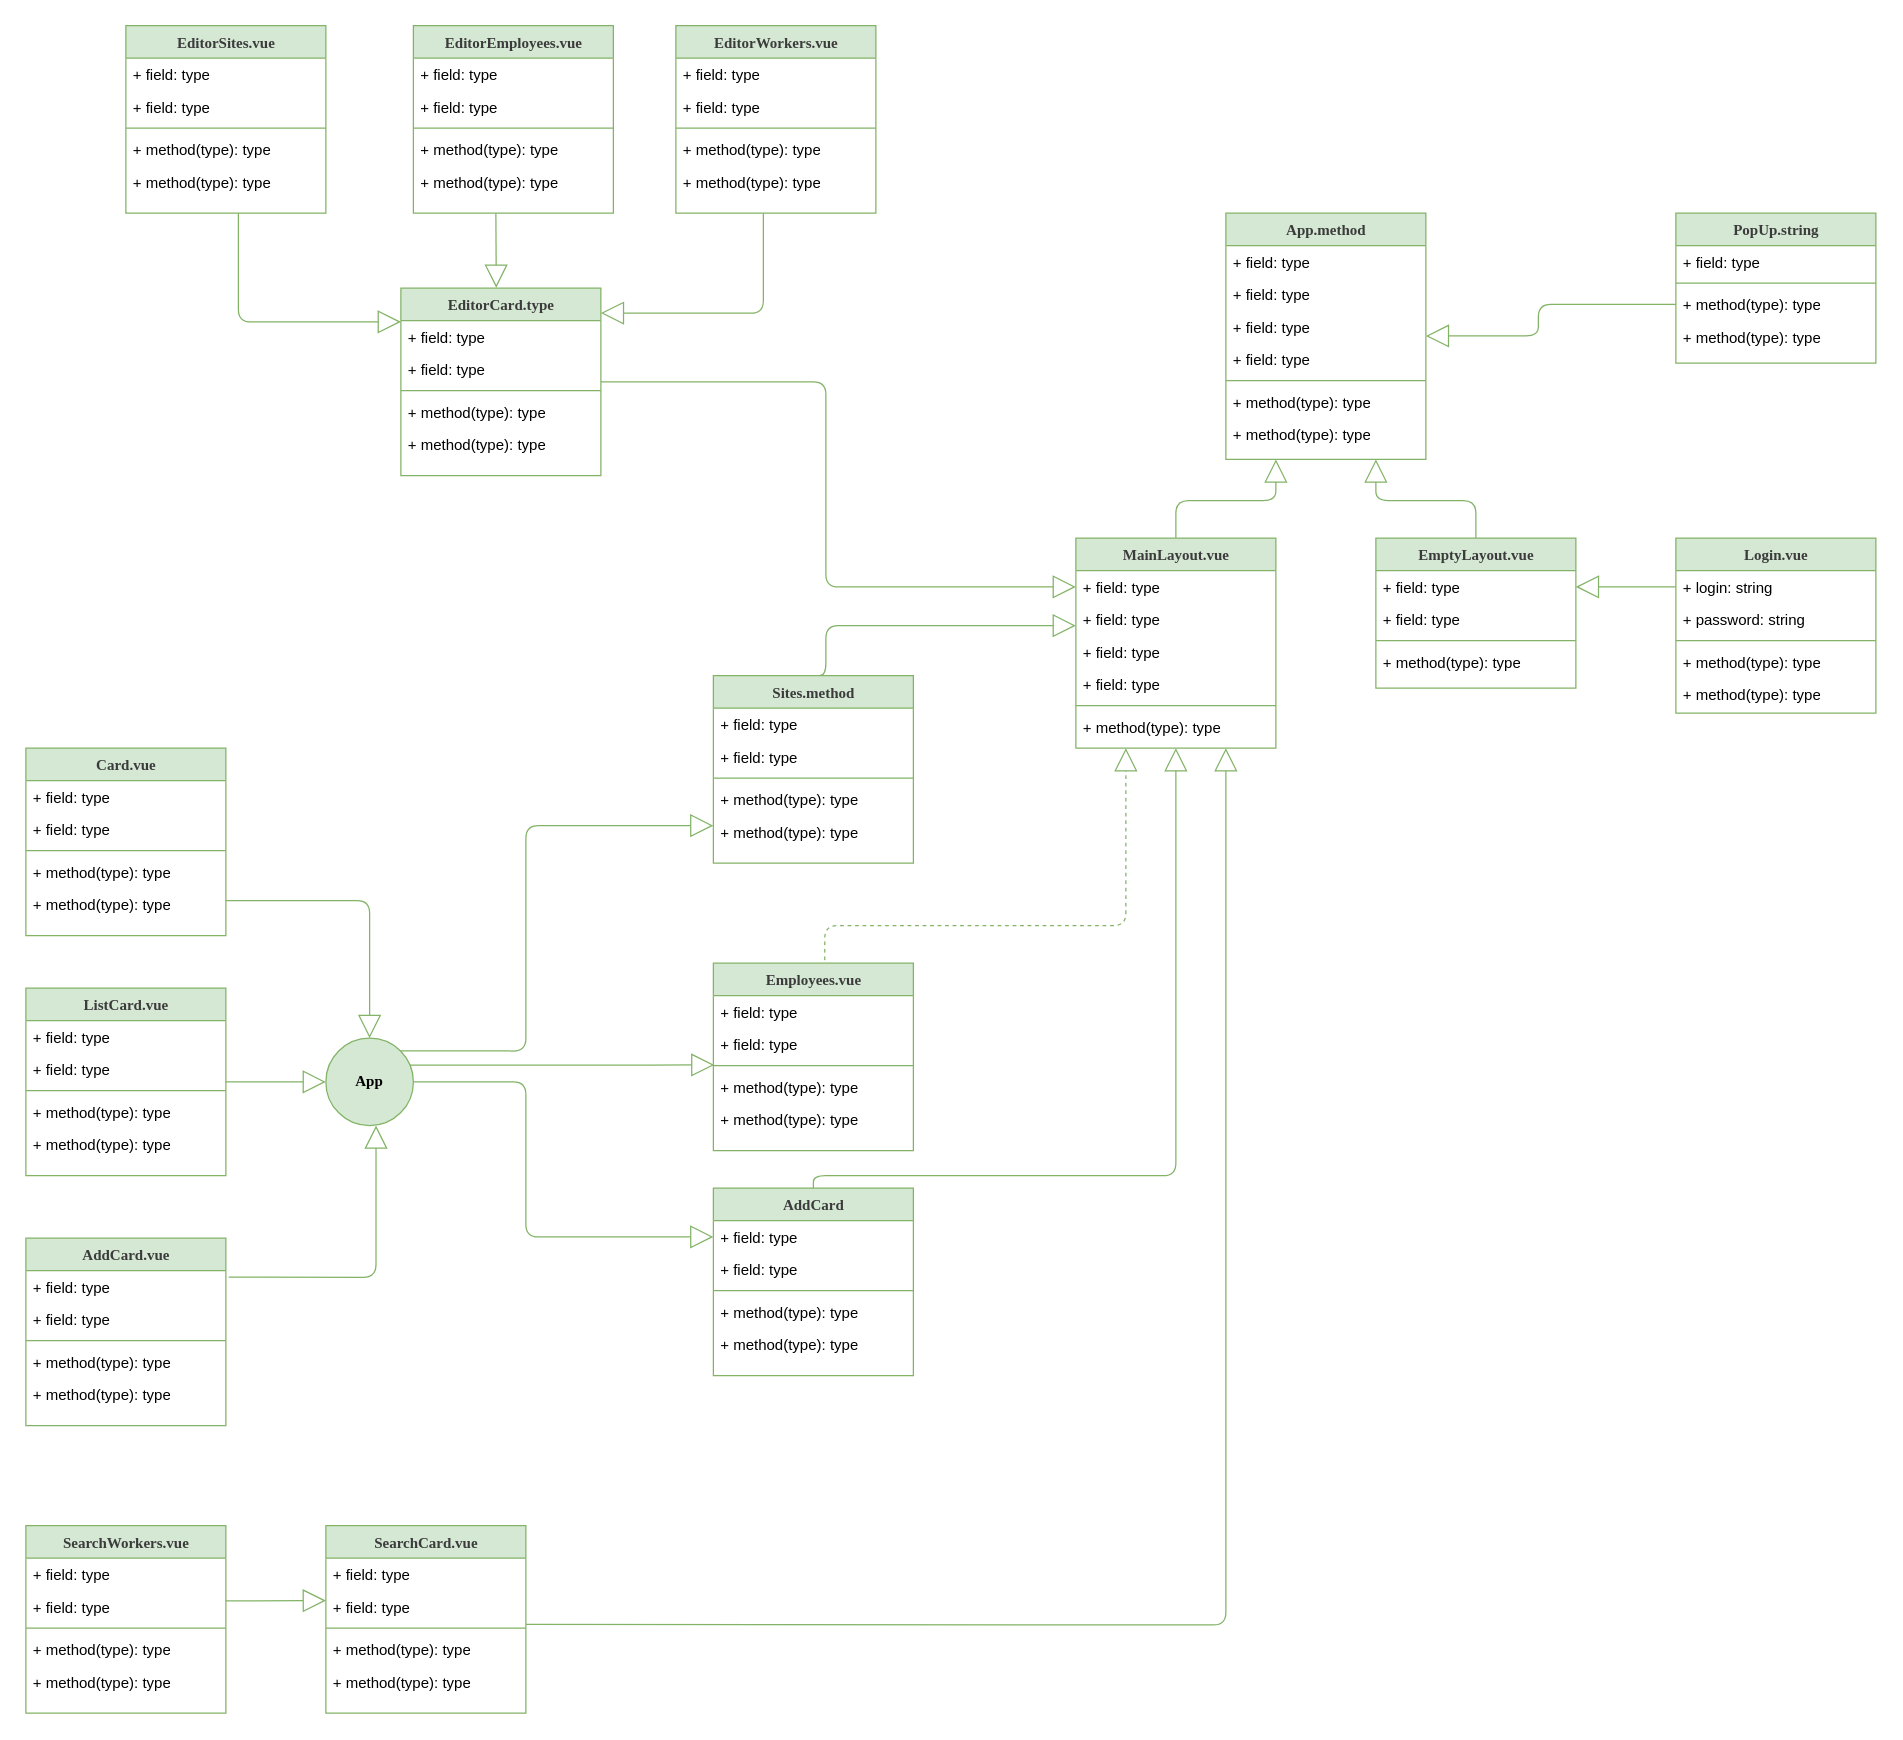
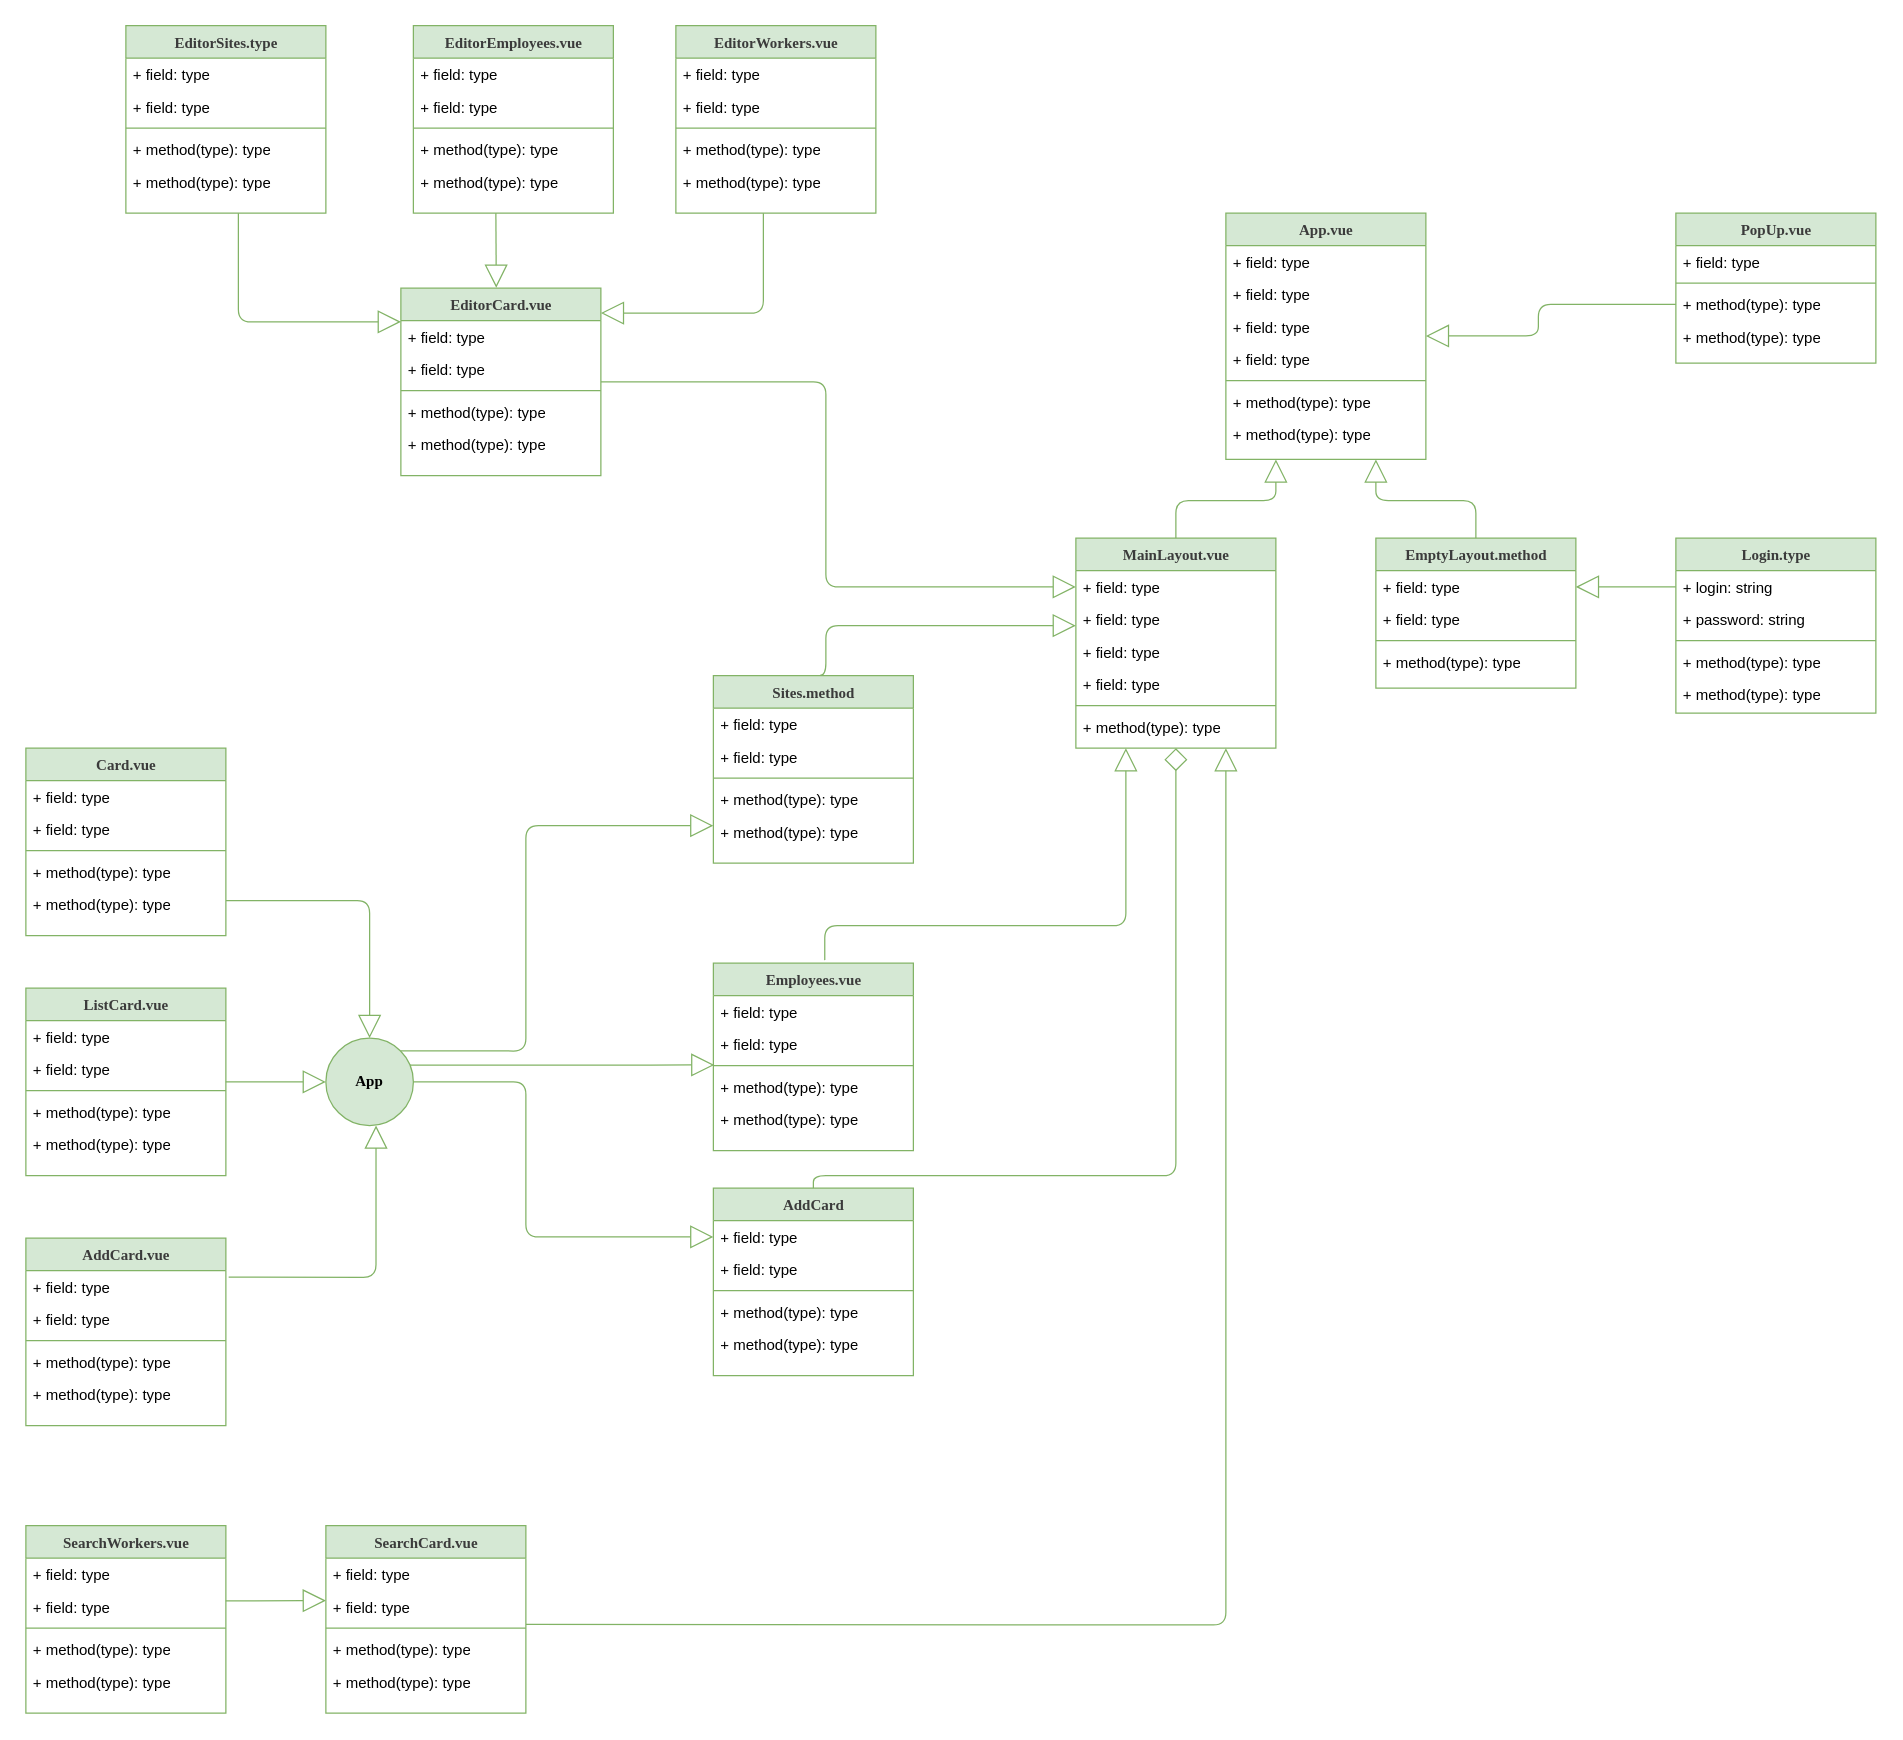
node "EditorSites.vue": label "EditorSites.vue" -> "EditorSites.type"
node "App.method": label "App.method" -> "App.vue"
node "PopUp.string": label "PopUp.string" -> "PopUp.vue"
node "EditorCard.type": label "EditorCard.type" -> "EditorCard.vue"
node "EmptyLayout.vue": label "EmptyLayout.vue" -> "EmptyLayout.method"
node "Login.vue": label "Login.vue" -> "Login.type"
edge "AddCard" -> "MainLayout.vue": arrowhead block -> diamond
edge "Employees.vue" -> "MainLayout.vue": style dashed -> solid
